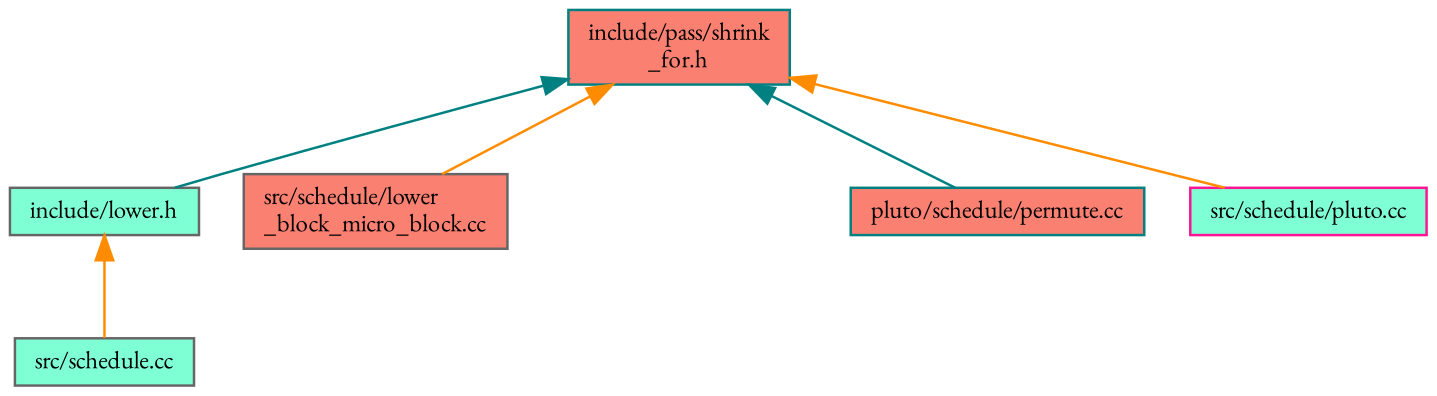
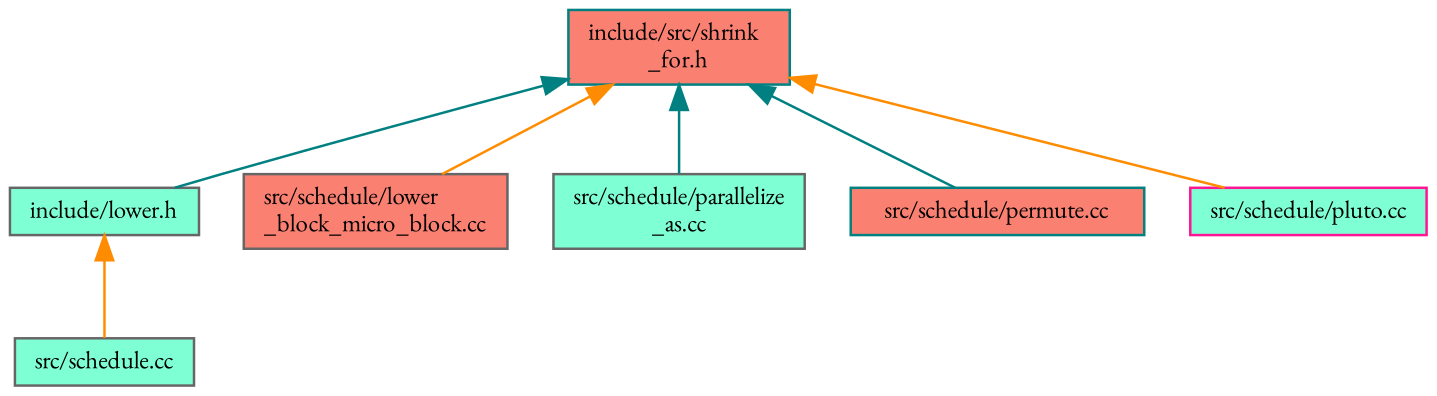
node "include/pass/shrink _for.h": label "include/pass/shrink _for.h" -> "include/src/shrink _for.h"
node "src/schedule/parallelize _as.cc": added
node "pluto/schedule/permute.cc": label "pluto/schedule/permute.cc" -> "src/schedule/permute.cc"
